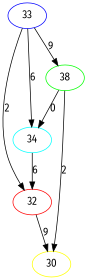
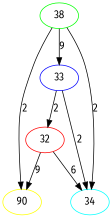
edge "33" -> "38": reversed
edge "33" -> "34": label "6" -> "2"
edge "38" -> "34": label "0" -> "2"
edge "34" -> "32": reversed
node "30": label "30" -> "90"
